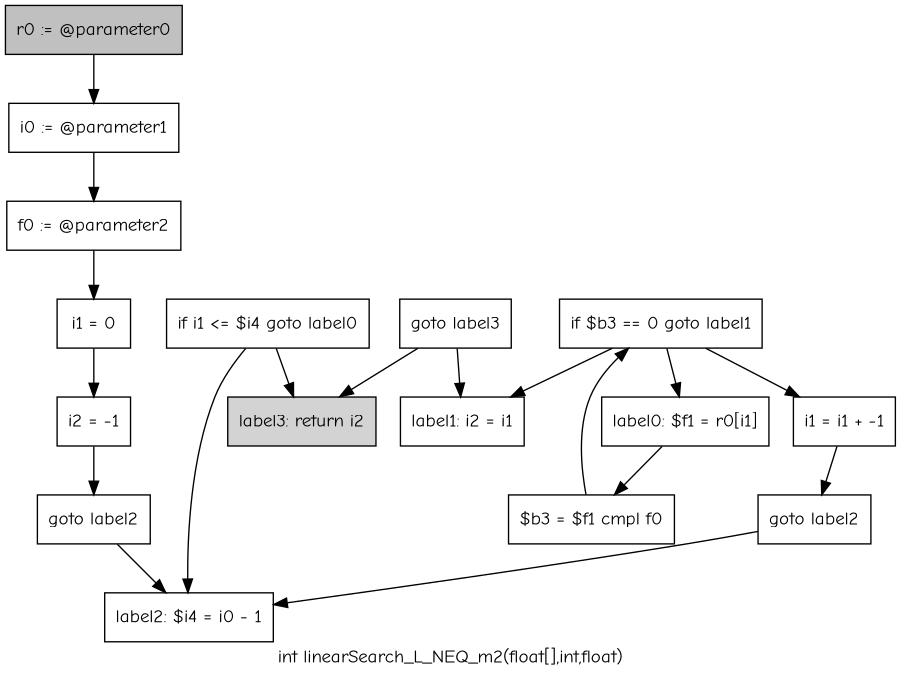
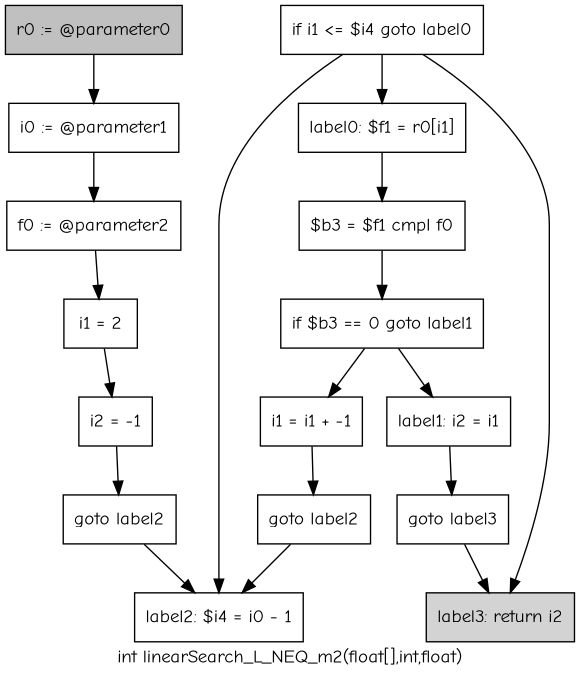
node "i1 = 0": label "i1 = 0" -> "i1 = 2"
edge "goto label3" -> "label1: i2 = i1": reversed
edge "if $b3 == 0 goto label1" -> "label0: $f1 = r0[i1]": now "if i1 <= $i4 goto label0" -> "label0: $f1 = r0[i1]"
